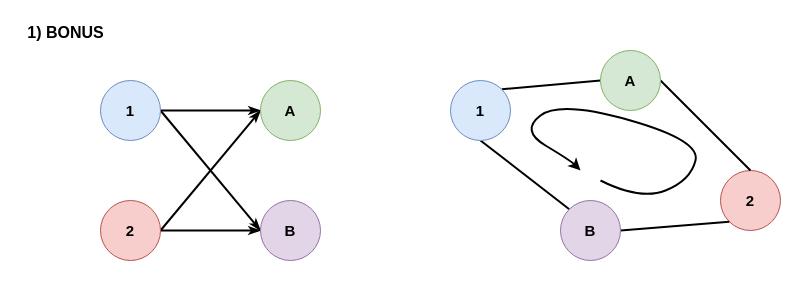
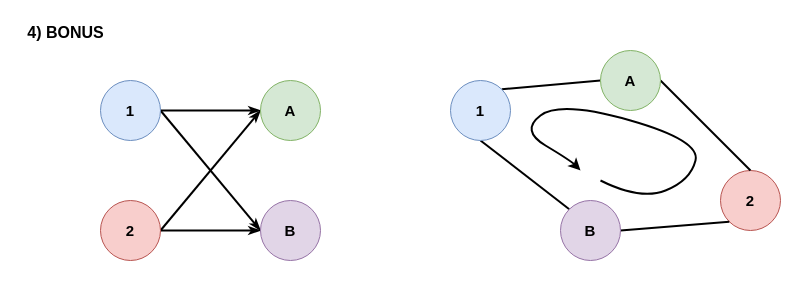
node "1) BONUS": label "1) BONUS" -> "4) BONUS"
